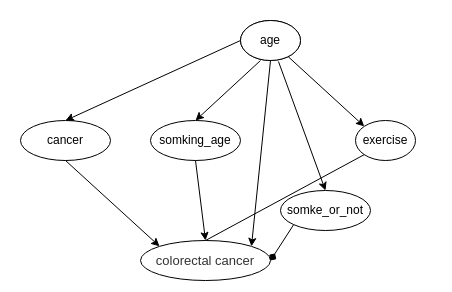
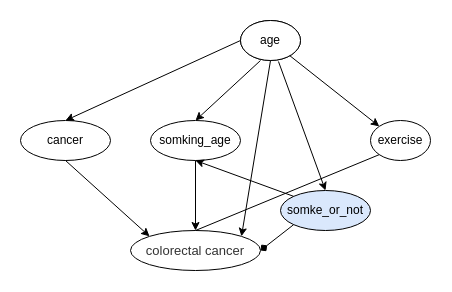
node "exercise": moved (386, 141) -> (401, 141)
edge "somke_or_not" -> "somking_age": added
node "somke_or_not": fillcolor #ffffff -> #dae8fc
node "colorectal cancer": moved (206, 261) -> (196, 251)
